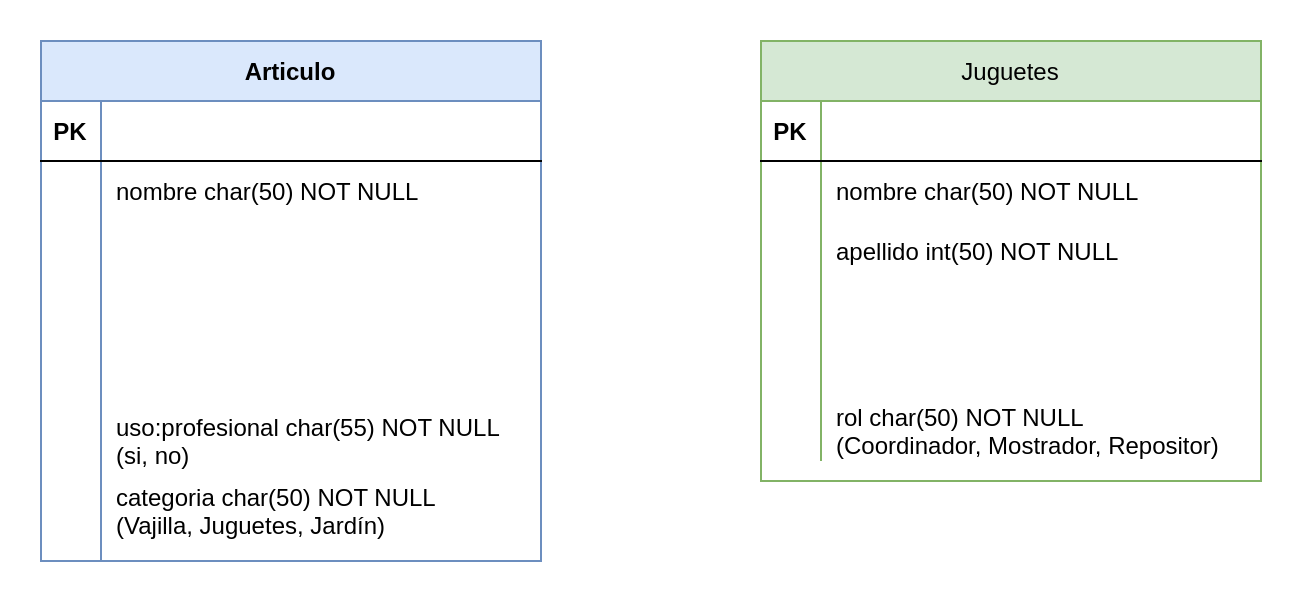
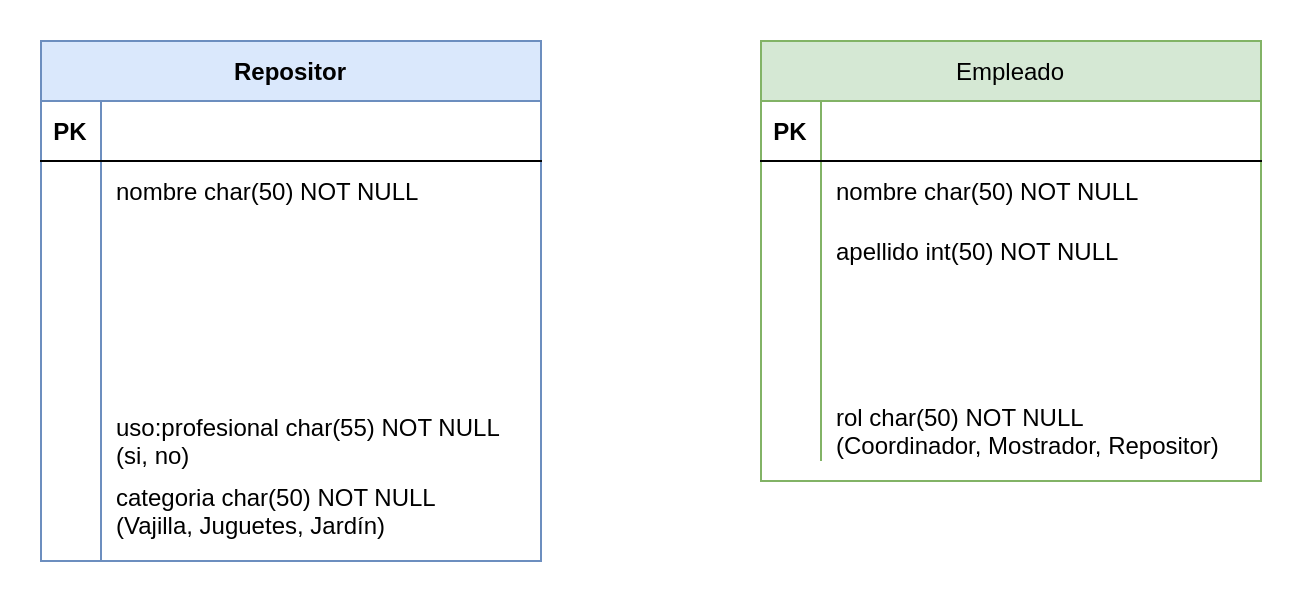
node "Articulo": label "Articulo" -> "Repositor"
node "Juguetes": label "Juguetes" -> "Empleado"
